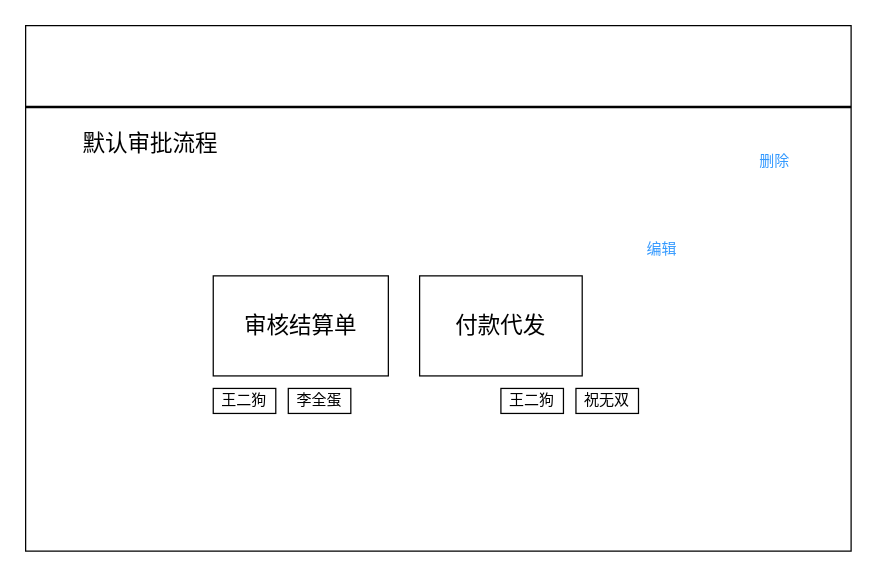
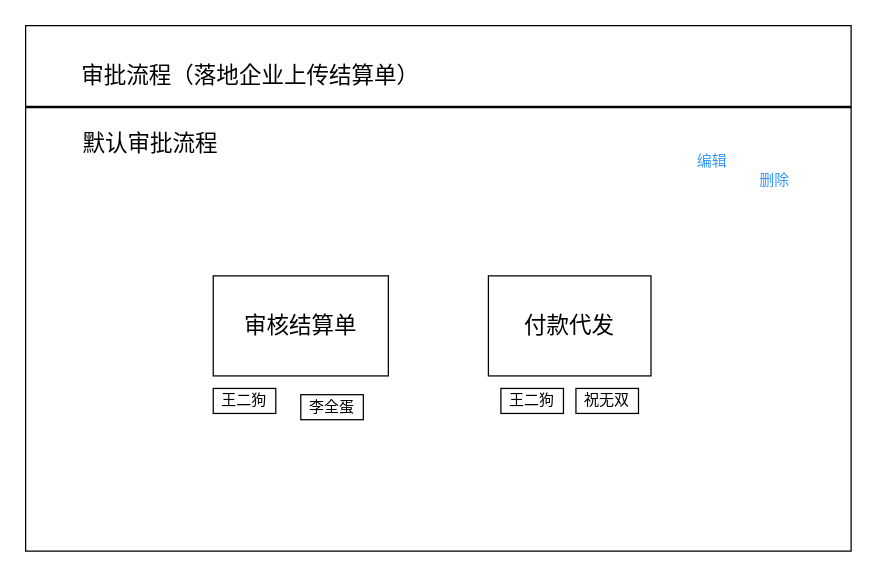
node "审批流程（落地企业上传结算单）": added
node "删除": moved (774, 162) -> (774, 181)
node "编辑": moved (662, 249) -> (712, 162)
node "付款代发": moved (501, 326) -> (569, 326)
node "李全蛋": moved (319, 401) -> (332, 407)
